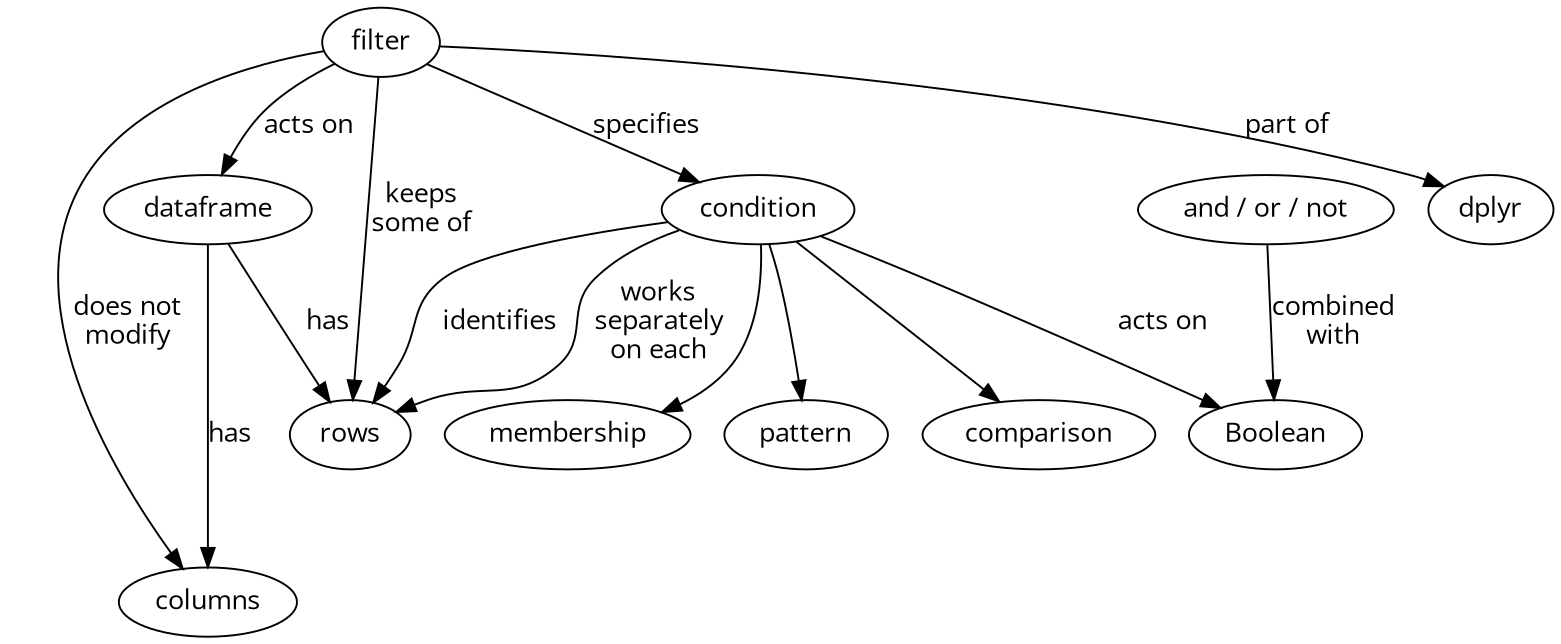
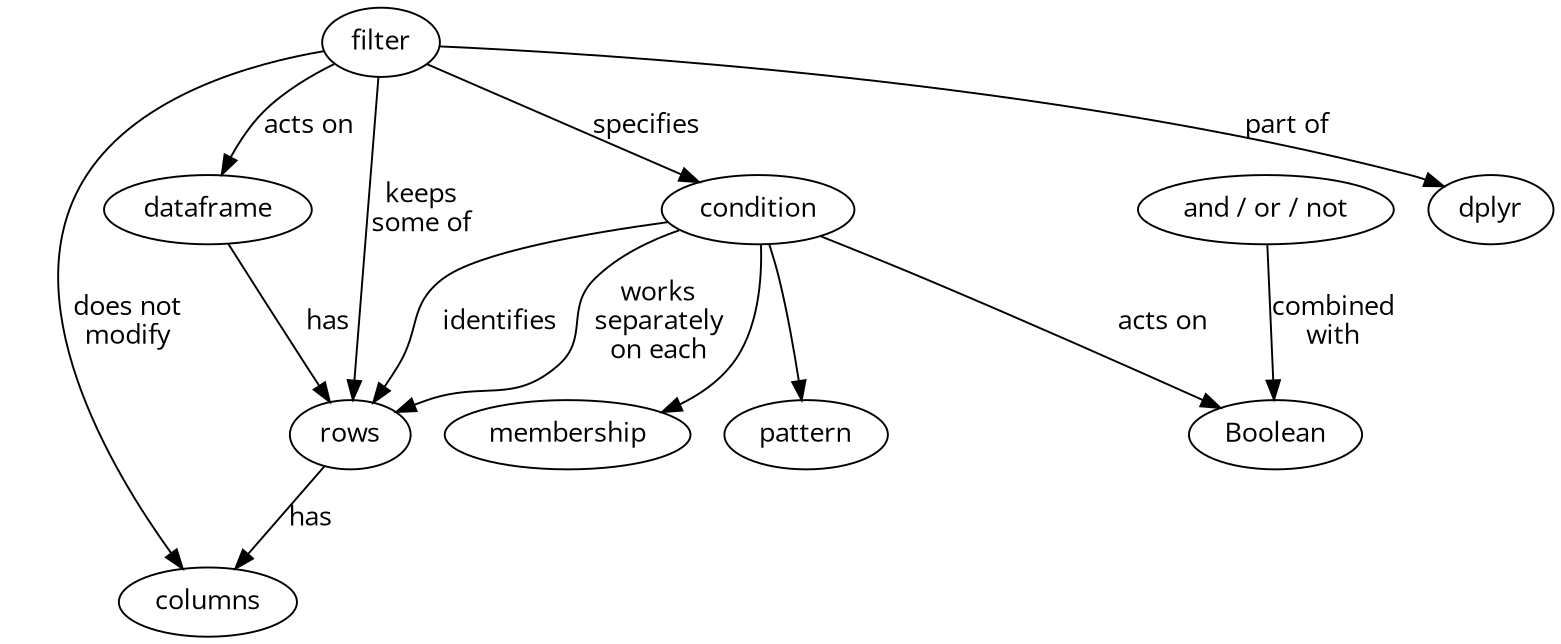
edge "dataframe" -> "columns": now "rows" -> "columns"
node "comparison": removed
